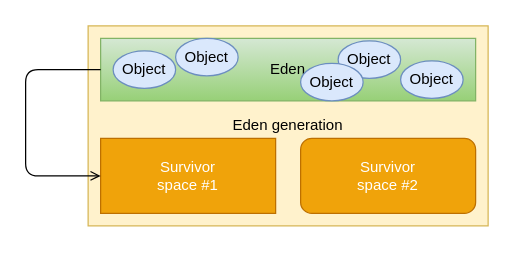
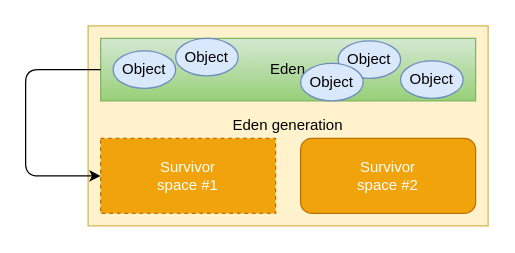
edge "Eden" -> "Survivor space #1": arrowhead open -> classic
node "Survivor space #1": style solid -> dashed
